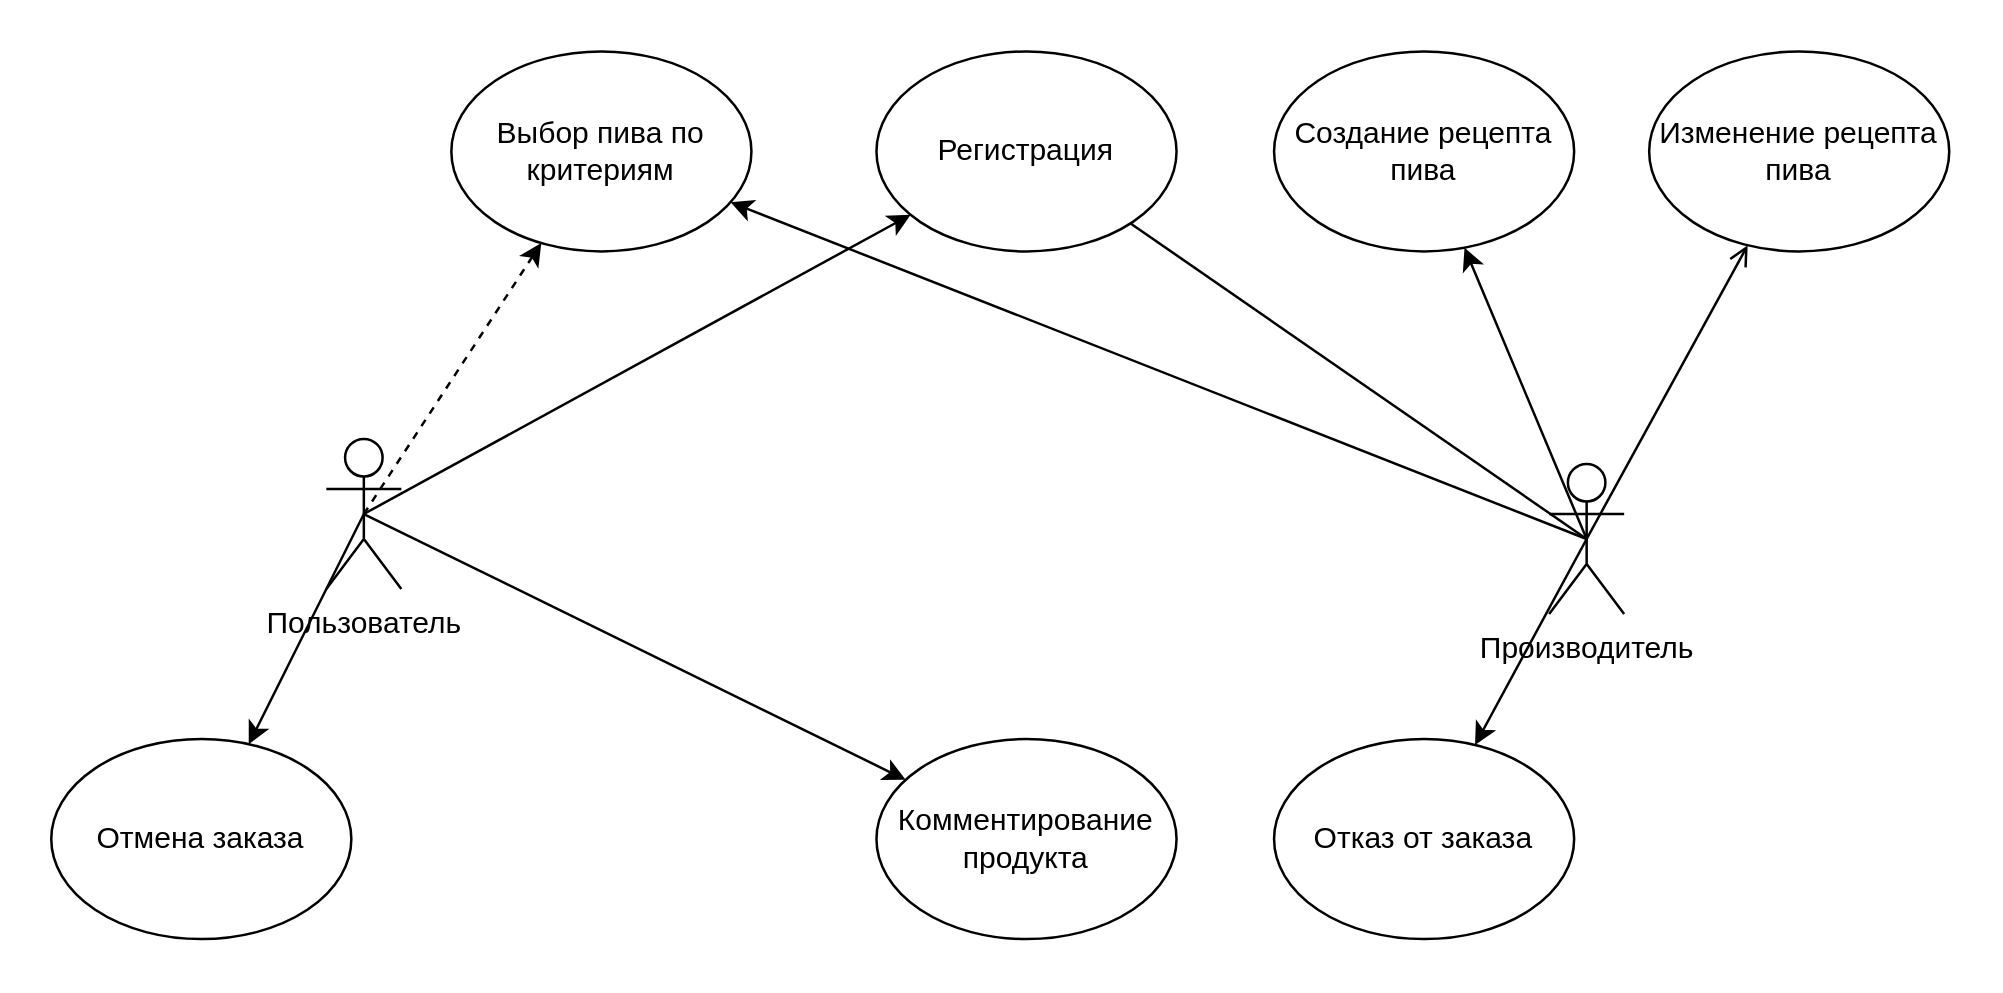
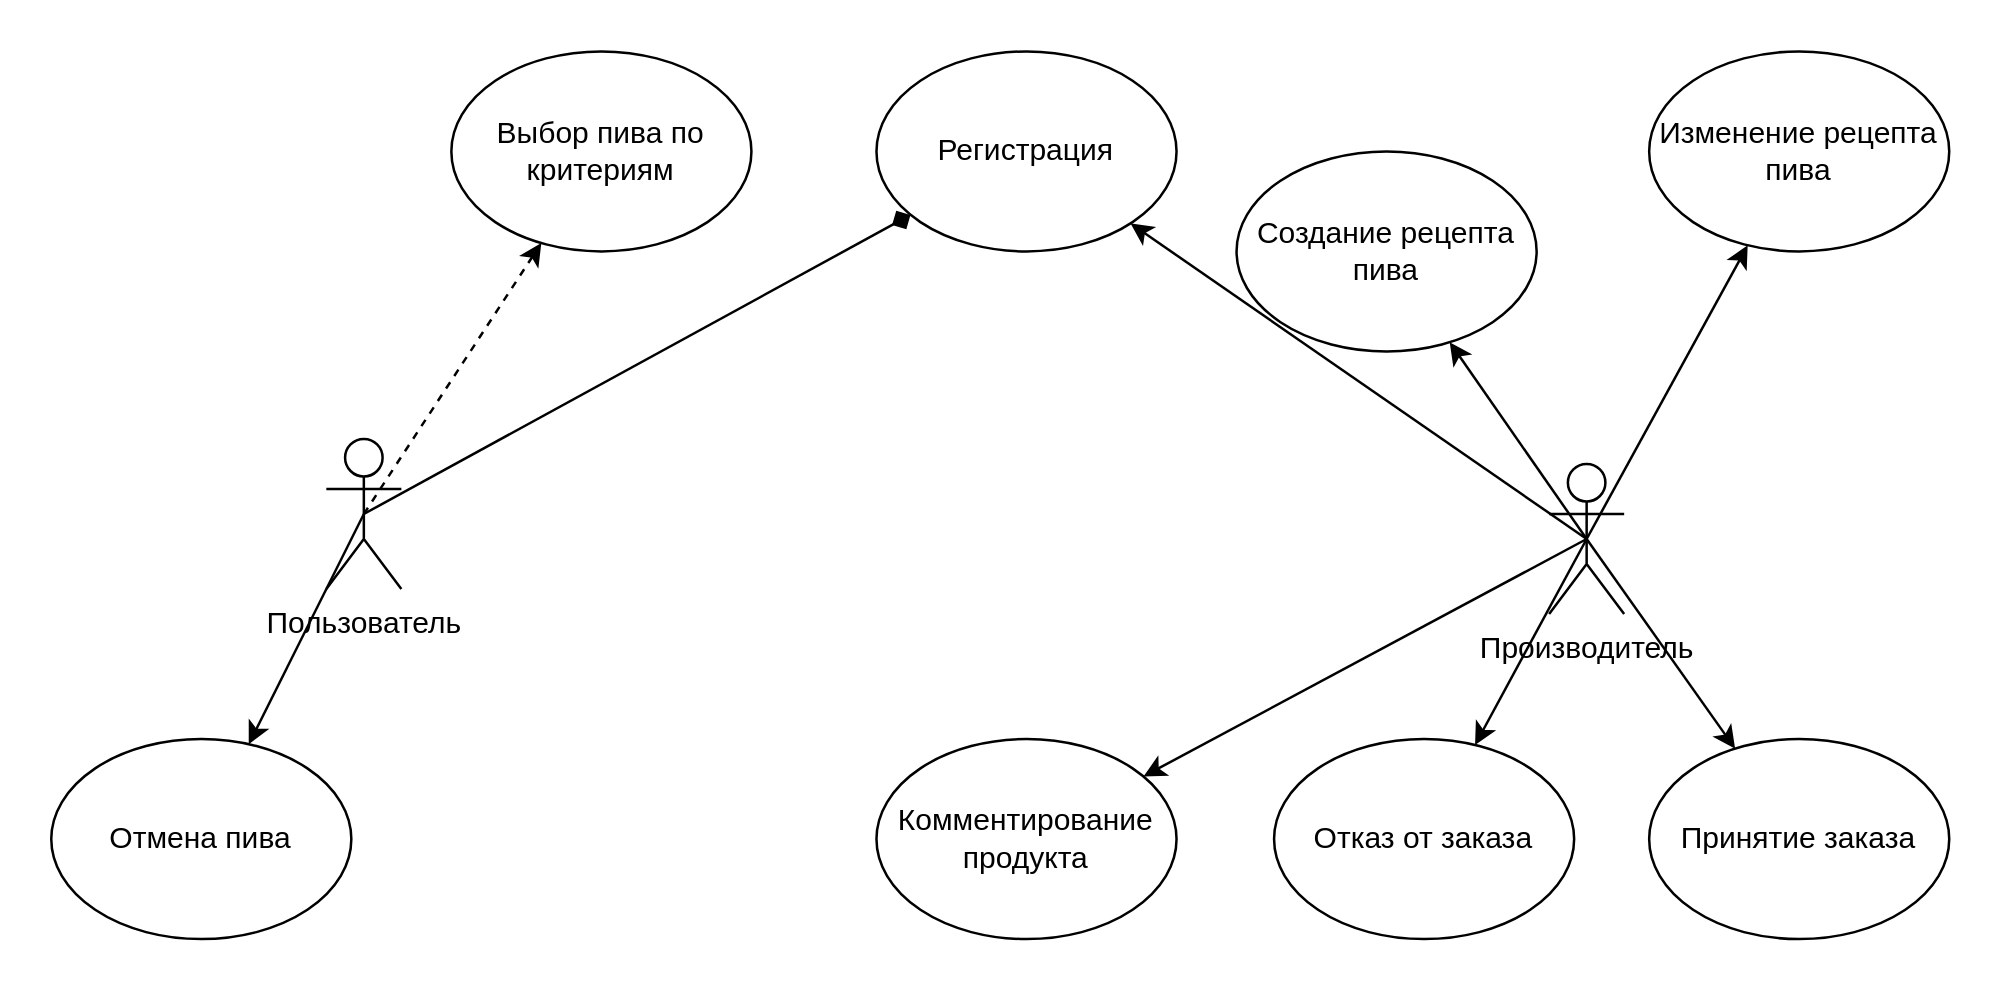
node "Создание рецепта пива": moved (1424, 151) -> (1386, 251)
edge "Пользователь" -> "Регистрация": arrowhead classic -> diamond
edge "Регистрация" -- "Производитель": arrowhead none -> classic
edge "Производитель" -> "Изменение рецепта пива": arrowhead open -> classic
edge "Производитель" -> "Выбор пива по критериям": now "Производитель" -> "Комментирование продукта"
edge "Производитель" -> "Принятие заказа": added
edge "Пользователь" -> "Комментирование продукта": removed
node "Отмена заказа": label "Отмена заказа" -> "Отмена пива"
node "Принятие заказа": added
